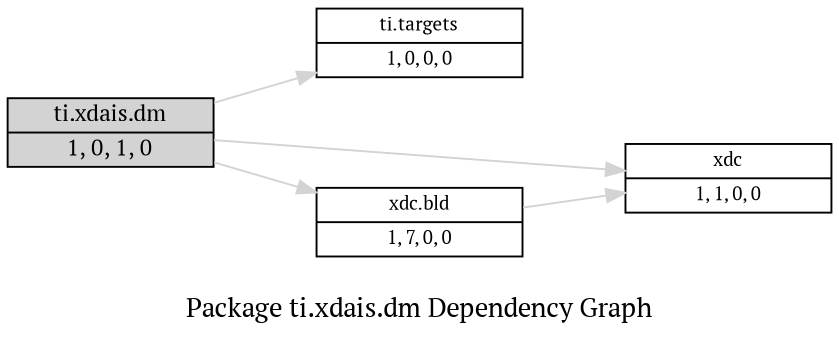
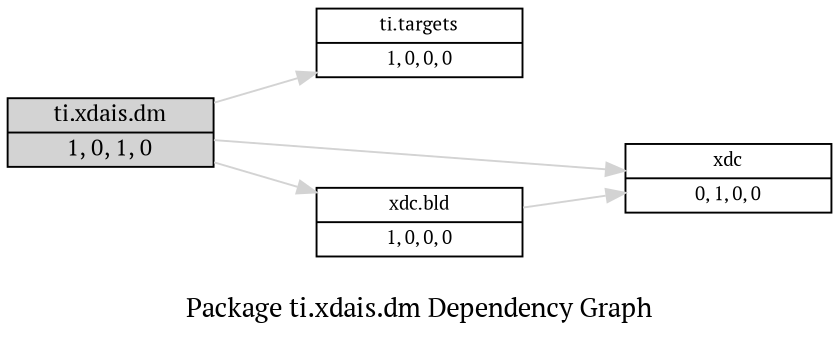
node "xdc": text "1, 1, 0, 0" -> "0, 1, 0, 0"
node "xdc.bld": text "1, 7, 0, 0" -> "1, 0, 0, 0"
